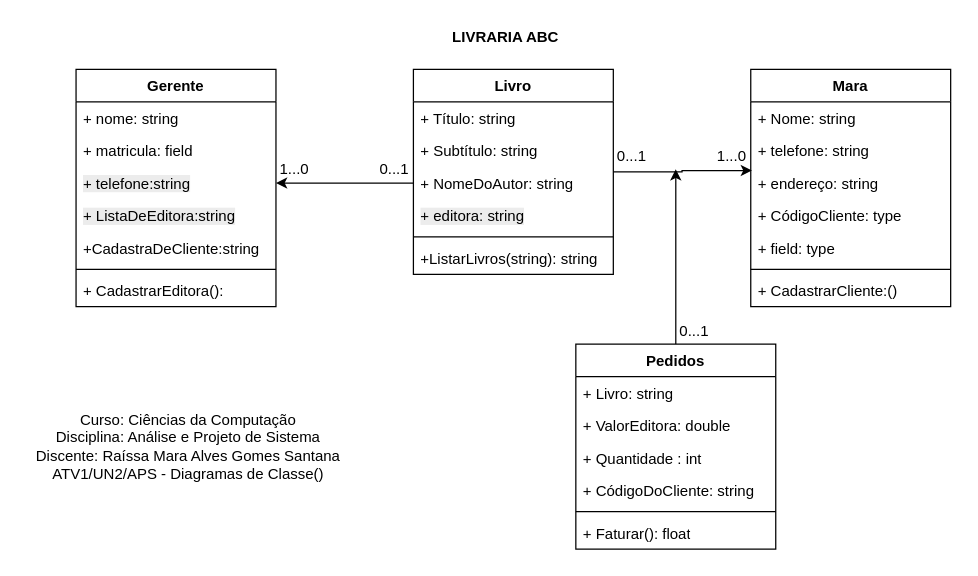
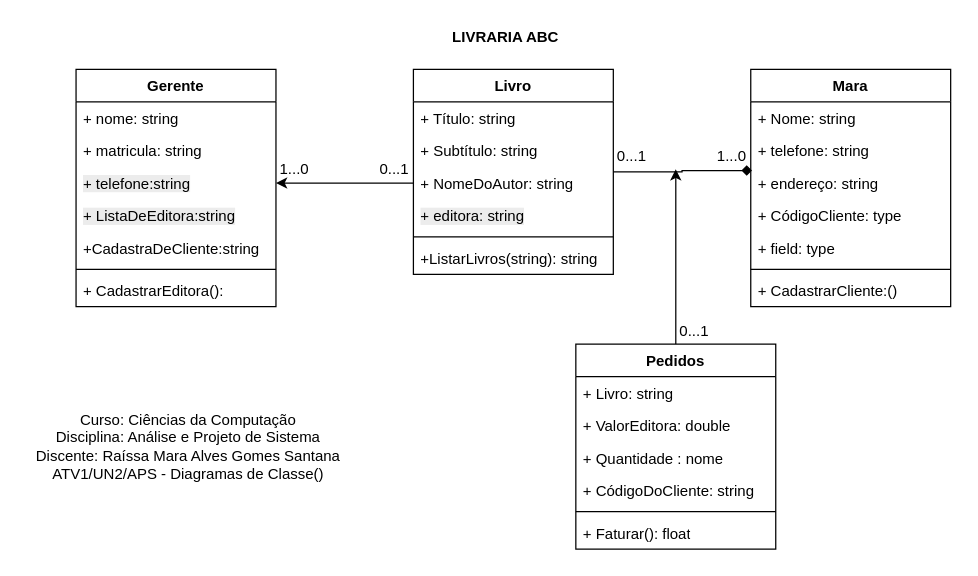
node "+ matricula: field": label "+ matricula: field" -> "+ matricula: string"
edge "Livro" -> "+ endereço: string": arrowhead classic -> diamond
node "+ Quantidade : int": label "+ Quantidade : int" -> "+ Quantidade : nome"
